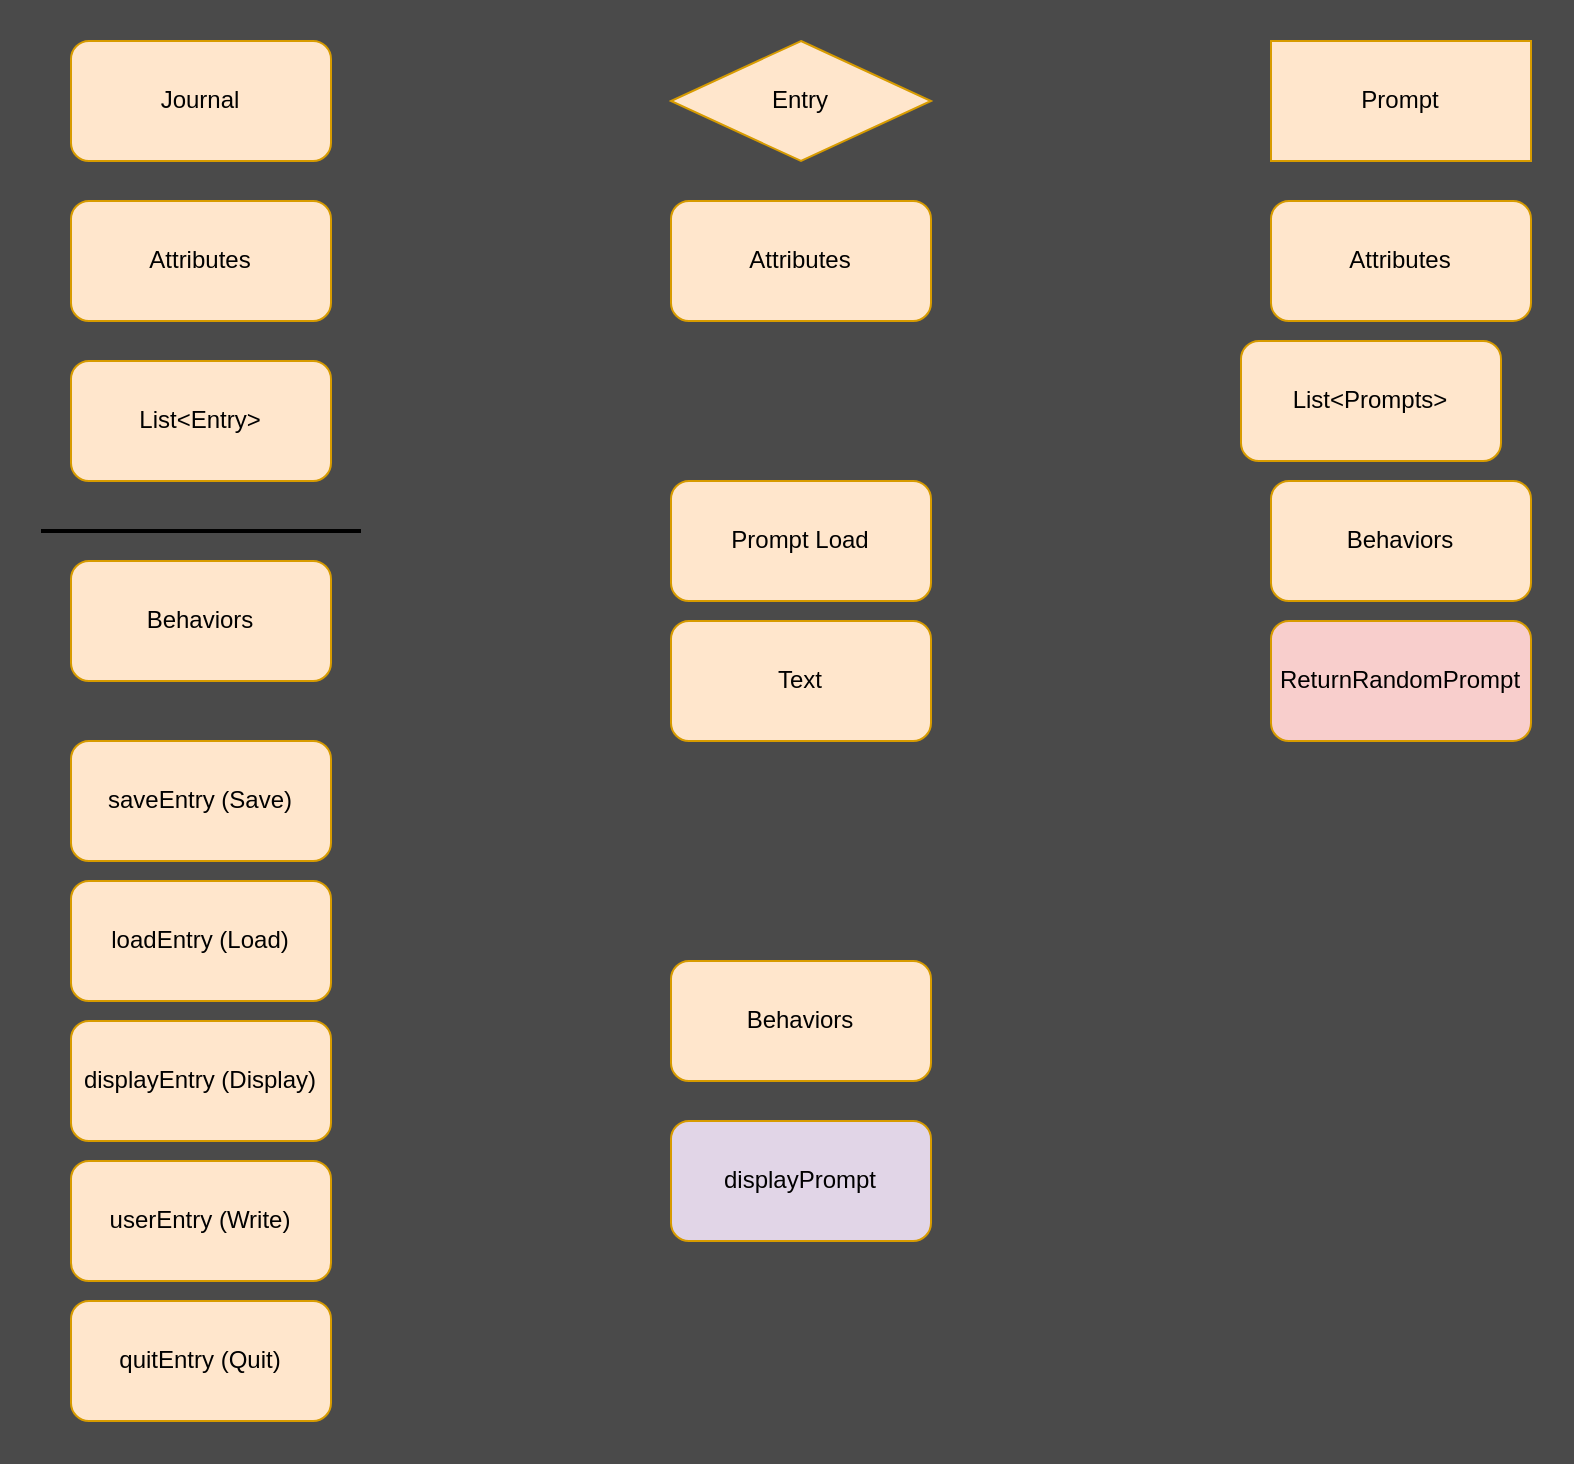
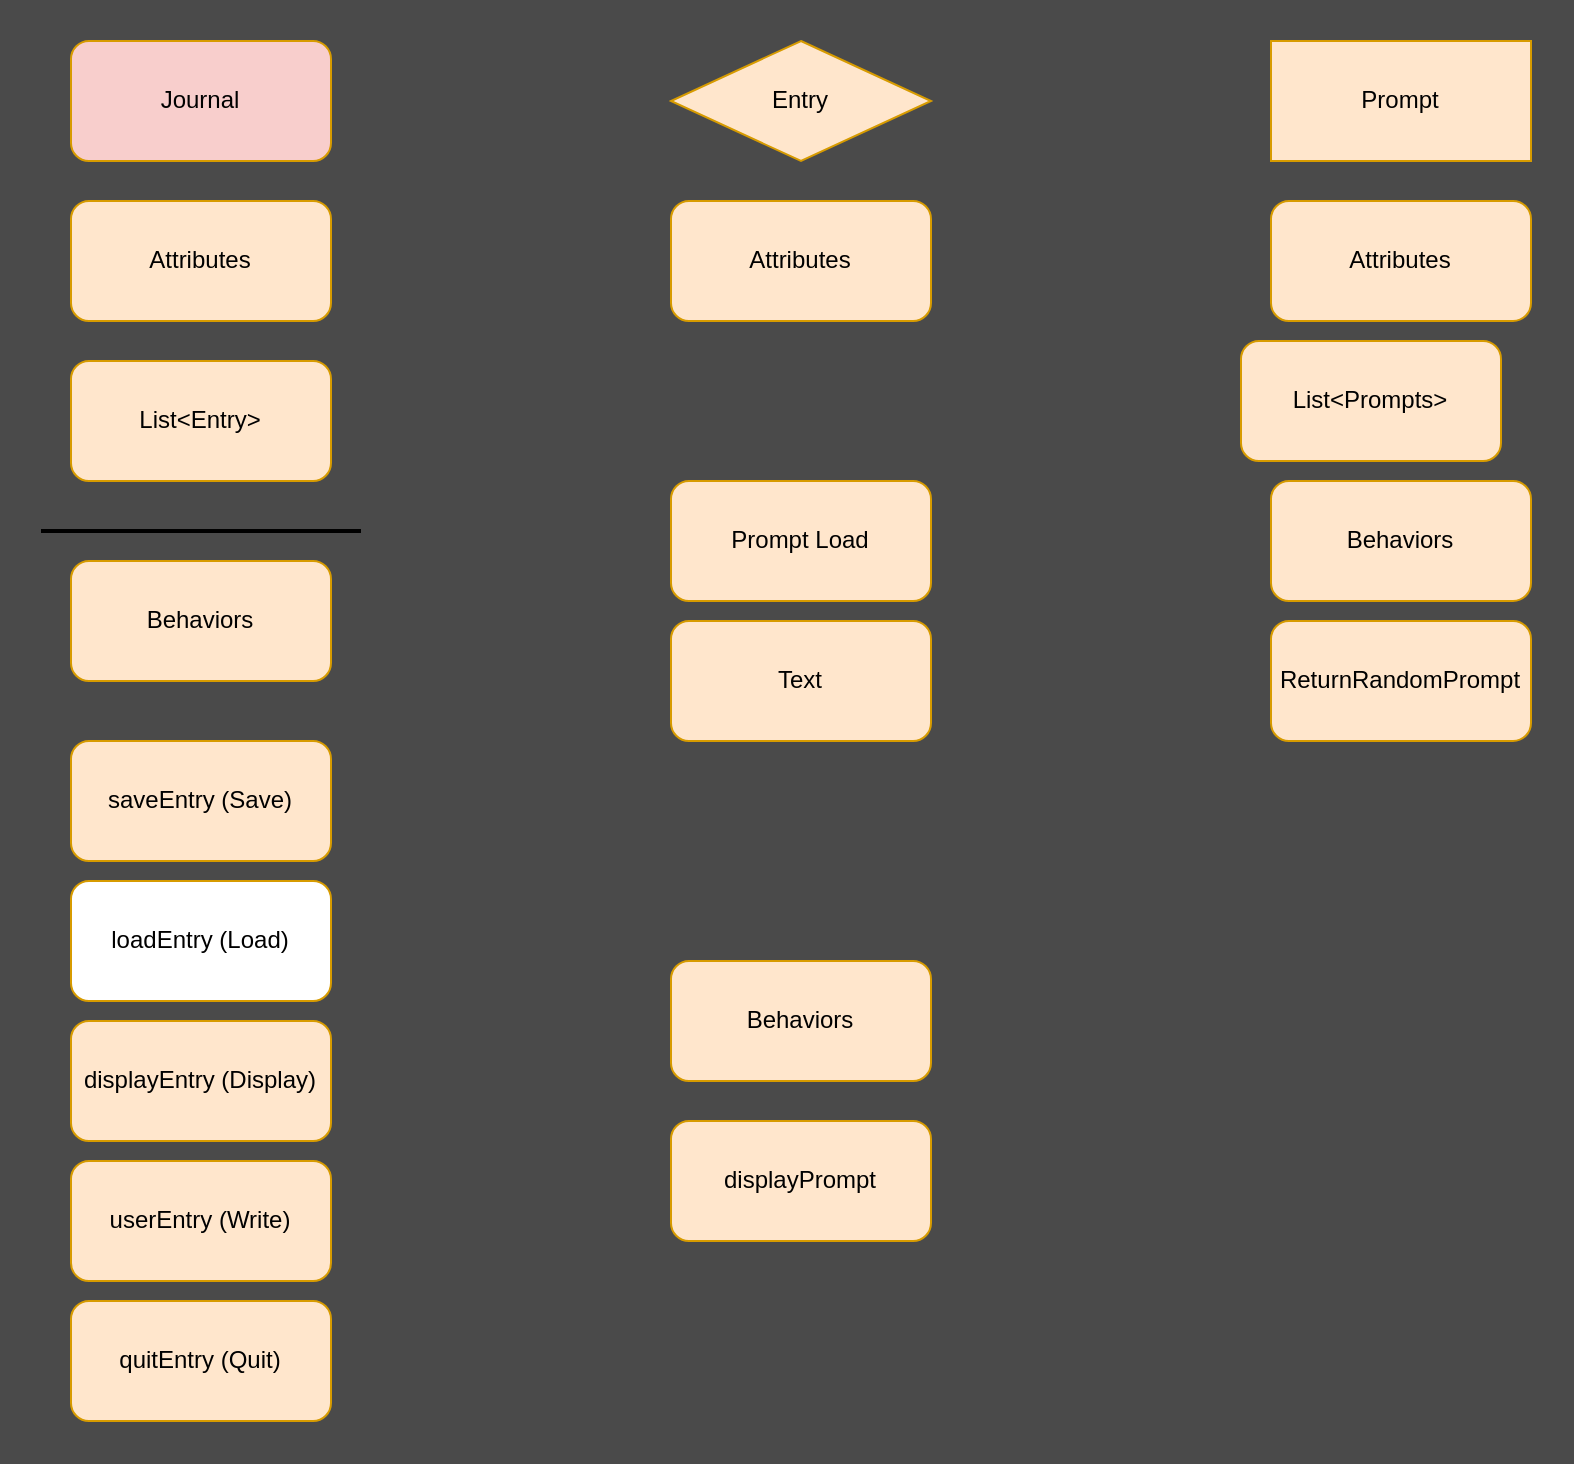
node "Journal": fillcolor #ffe6cc -> #f8cecc
node "ReturnRandomPrompt": fillcolor #f8cecc -> #ffe6cc
node "loadEntry (Load)": fillcolor #ffe6cc -> #ffffff
node "displayPrompt": fillcolor #e1d5e7 -> #ffe6cc
